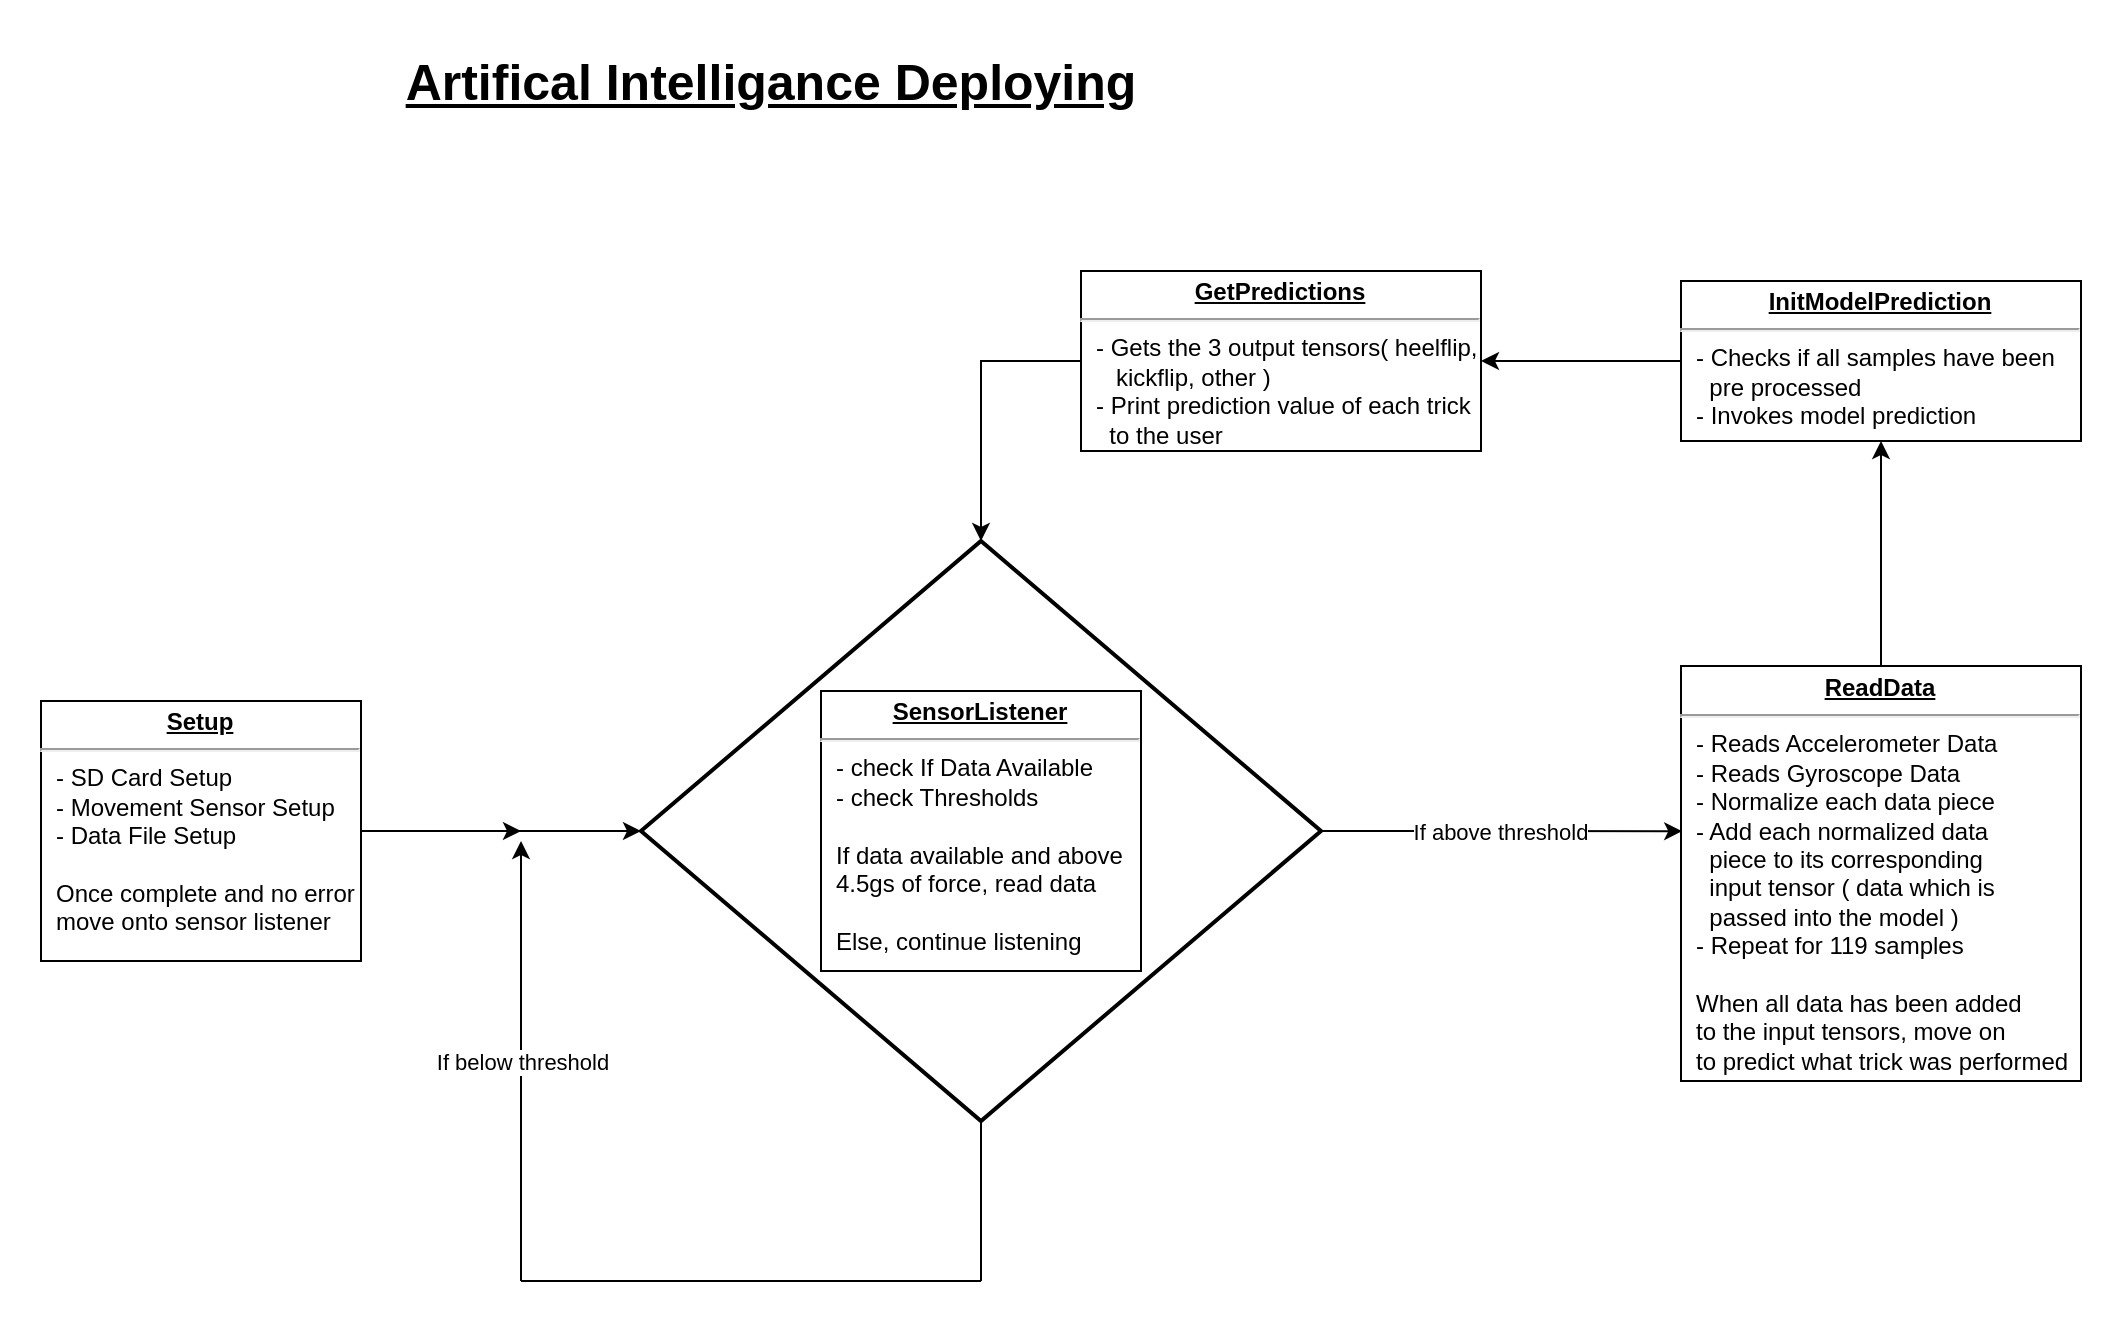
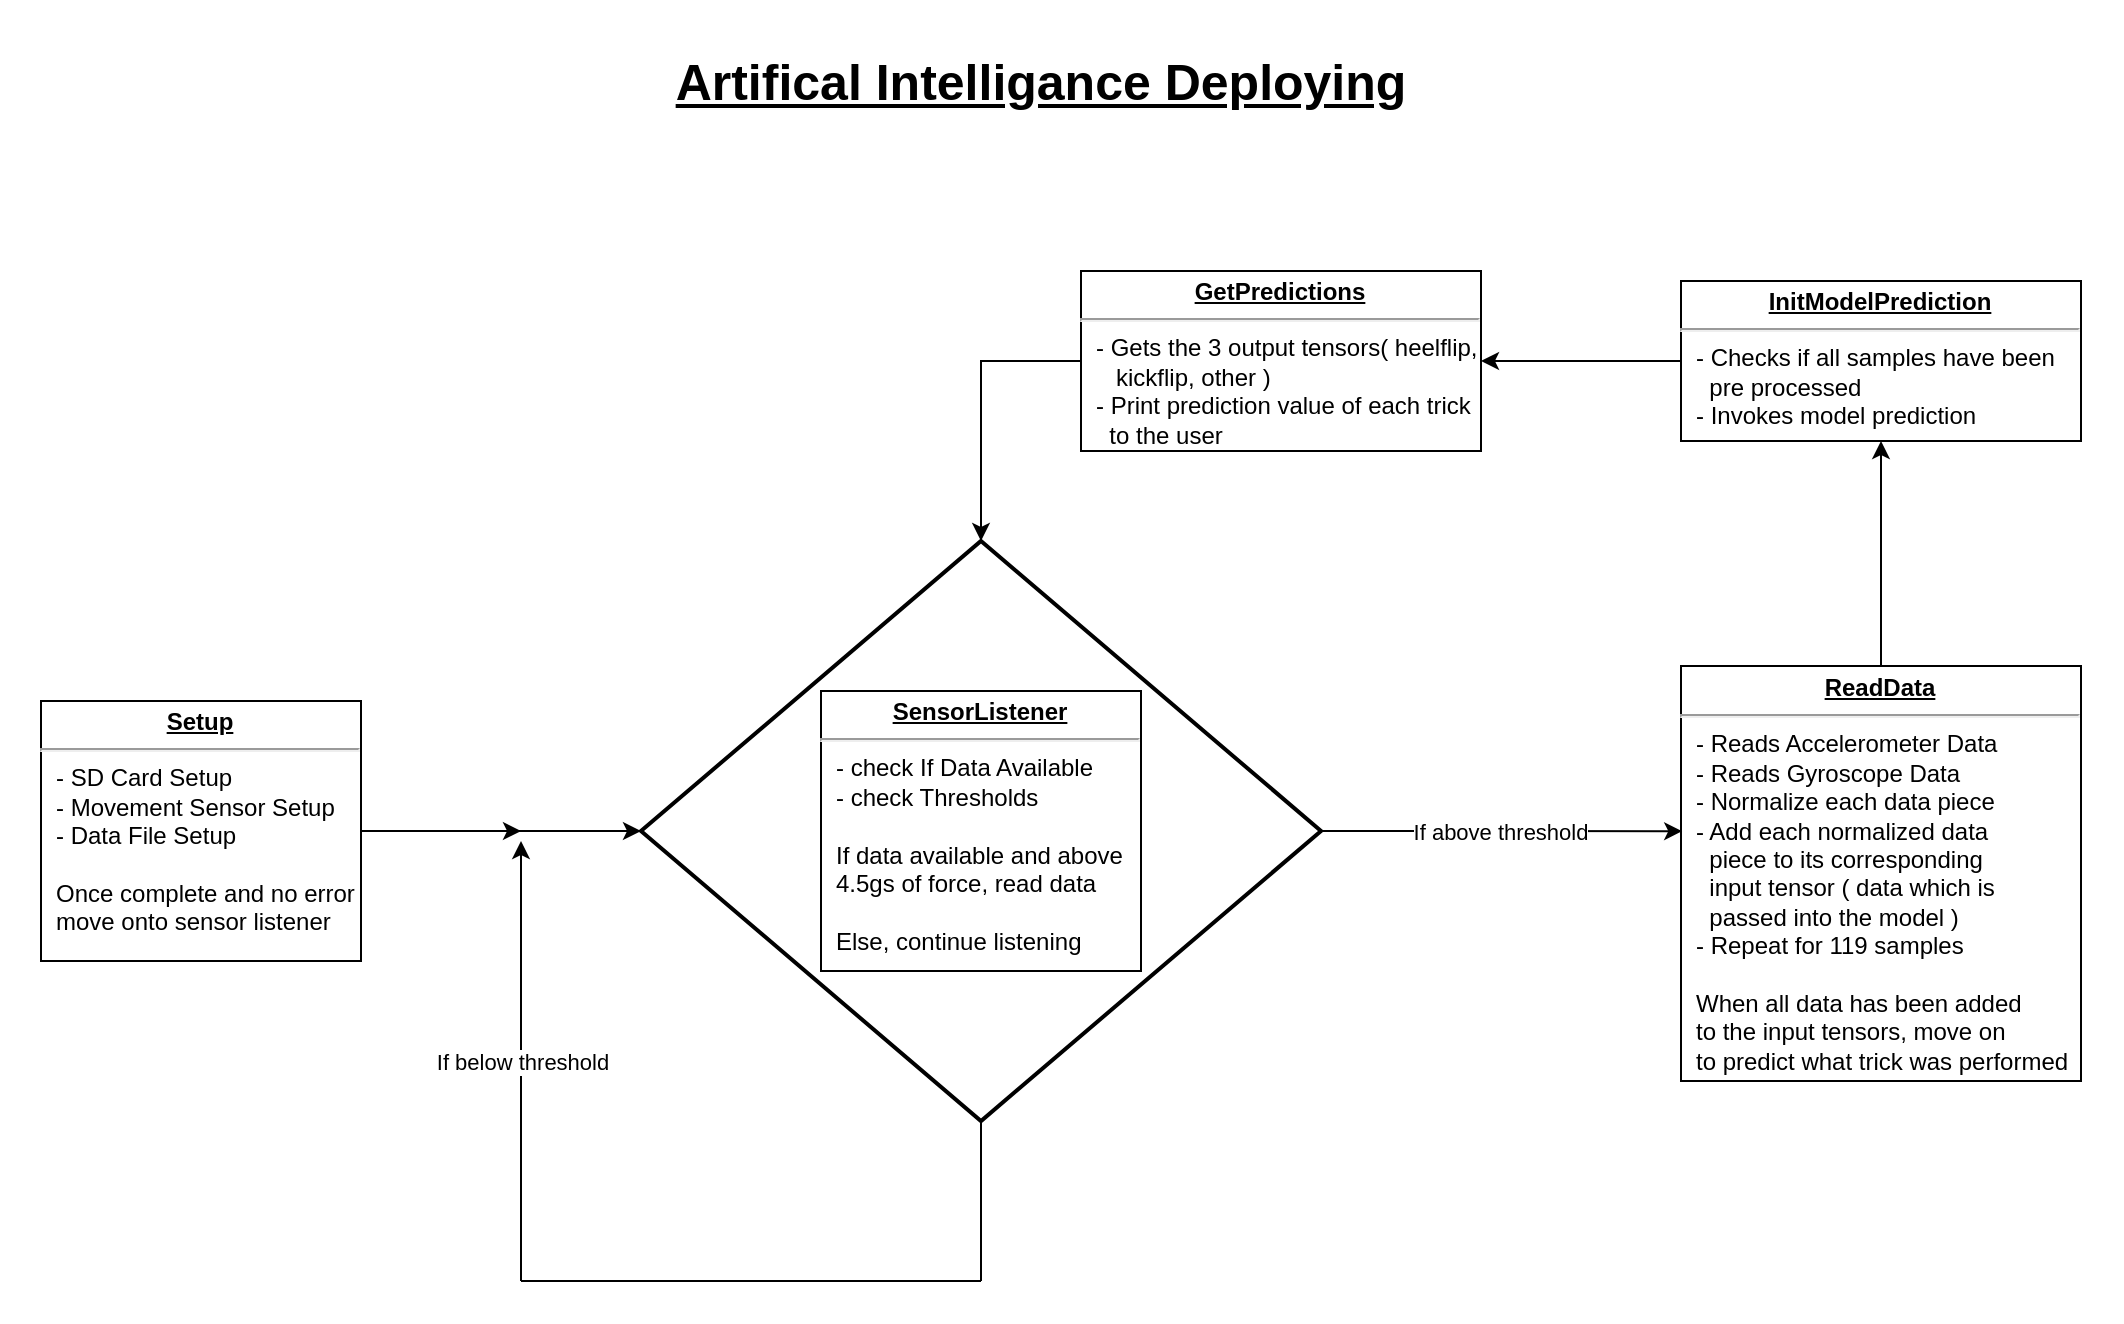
node "Artifical Intelligance Deploying": moved (771, 81) -> (1041, 81)
